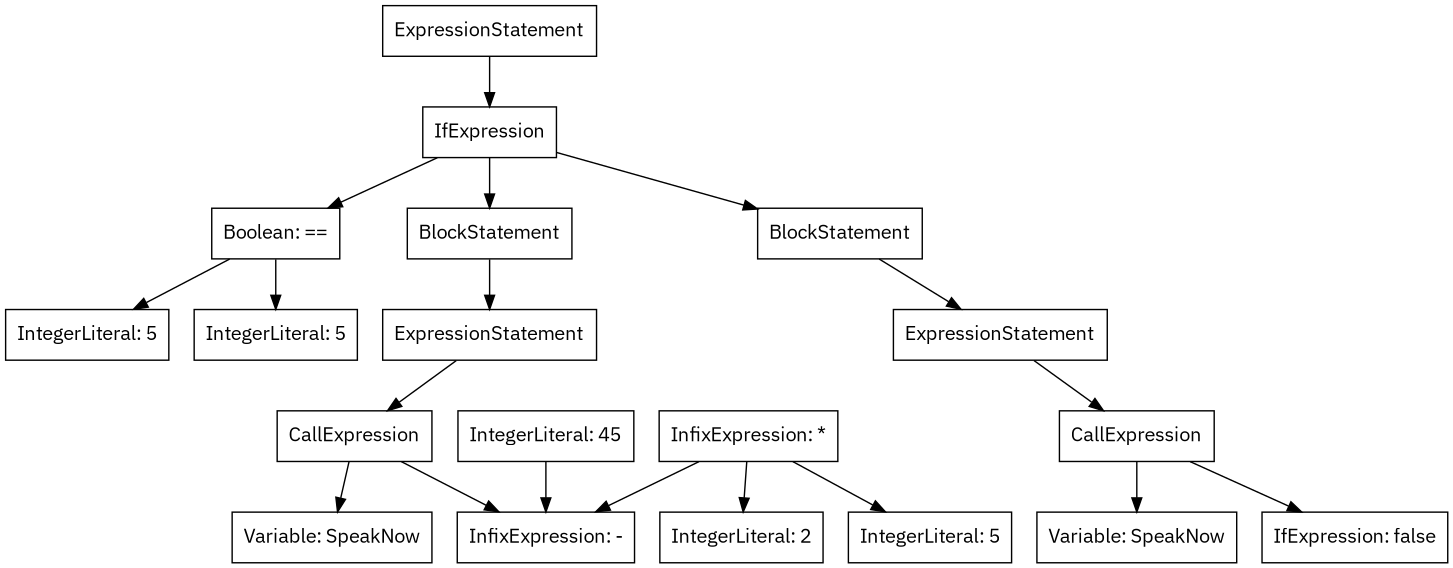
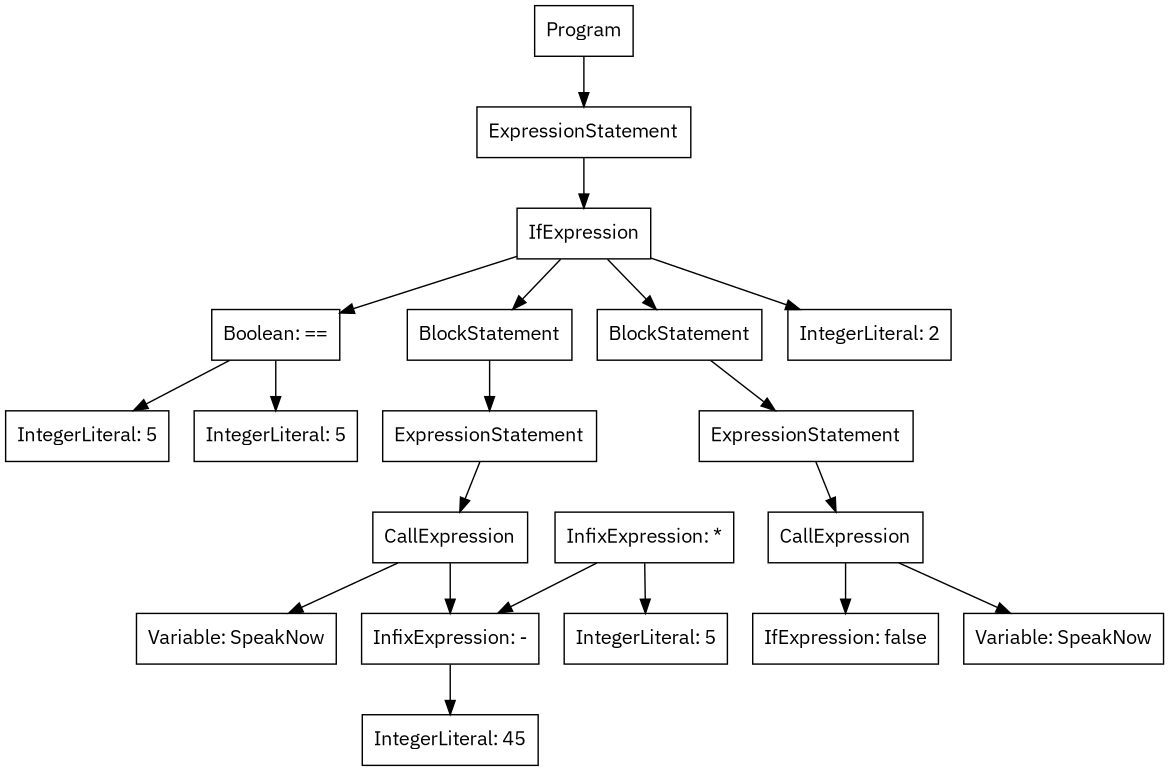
node "Program": added
edge "IntegerLiteral: 45" -> "InfixExpression: -": reversed
edge "InfixExpression: *" -> "IntegerLiteral: 2": now "IfExpression" -> "IntegerLiteral: 2"
